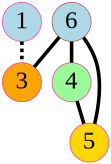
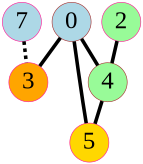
node "1": label "1" -> "7"
node "6": label "6" -> "0"
node "2": added
node "4": color deeppink -> brown
